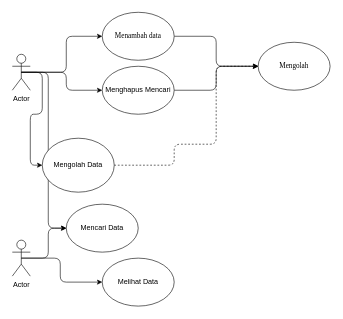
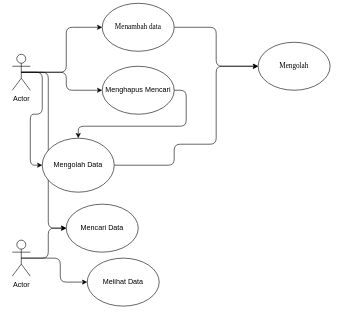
node "Menambah data": moved (138, 36) -> (138, 27)
edge "Menghapus Mencari" -> "Mengolah": now "Menghapus Mencari" -> "Mengolah Data"
edge "Mengolah Data" -> "Mengolah": style dashed -> solid
node "Melihat Data": moved (138, 282) -> (123, 282)
